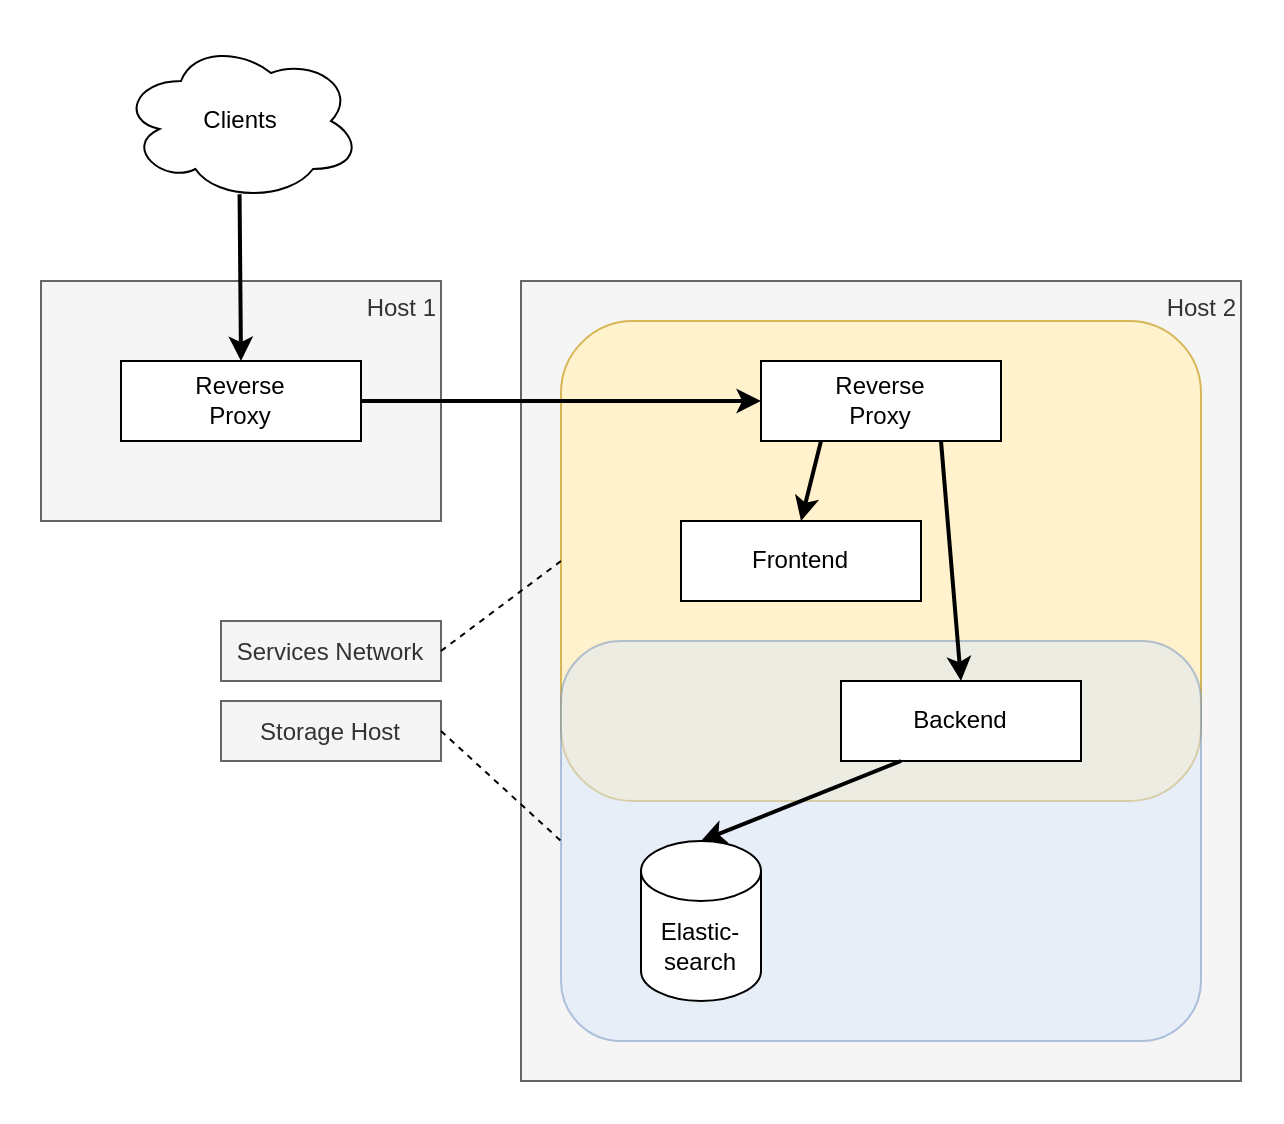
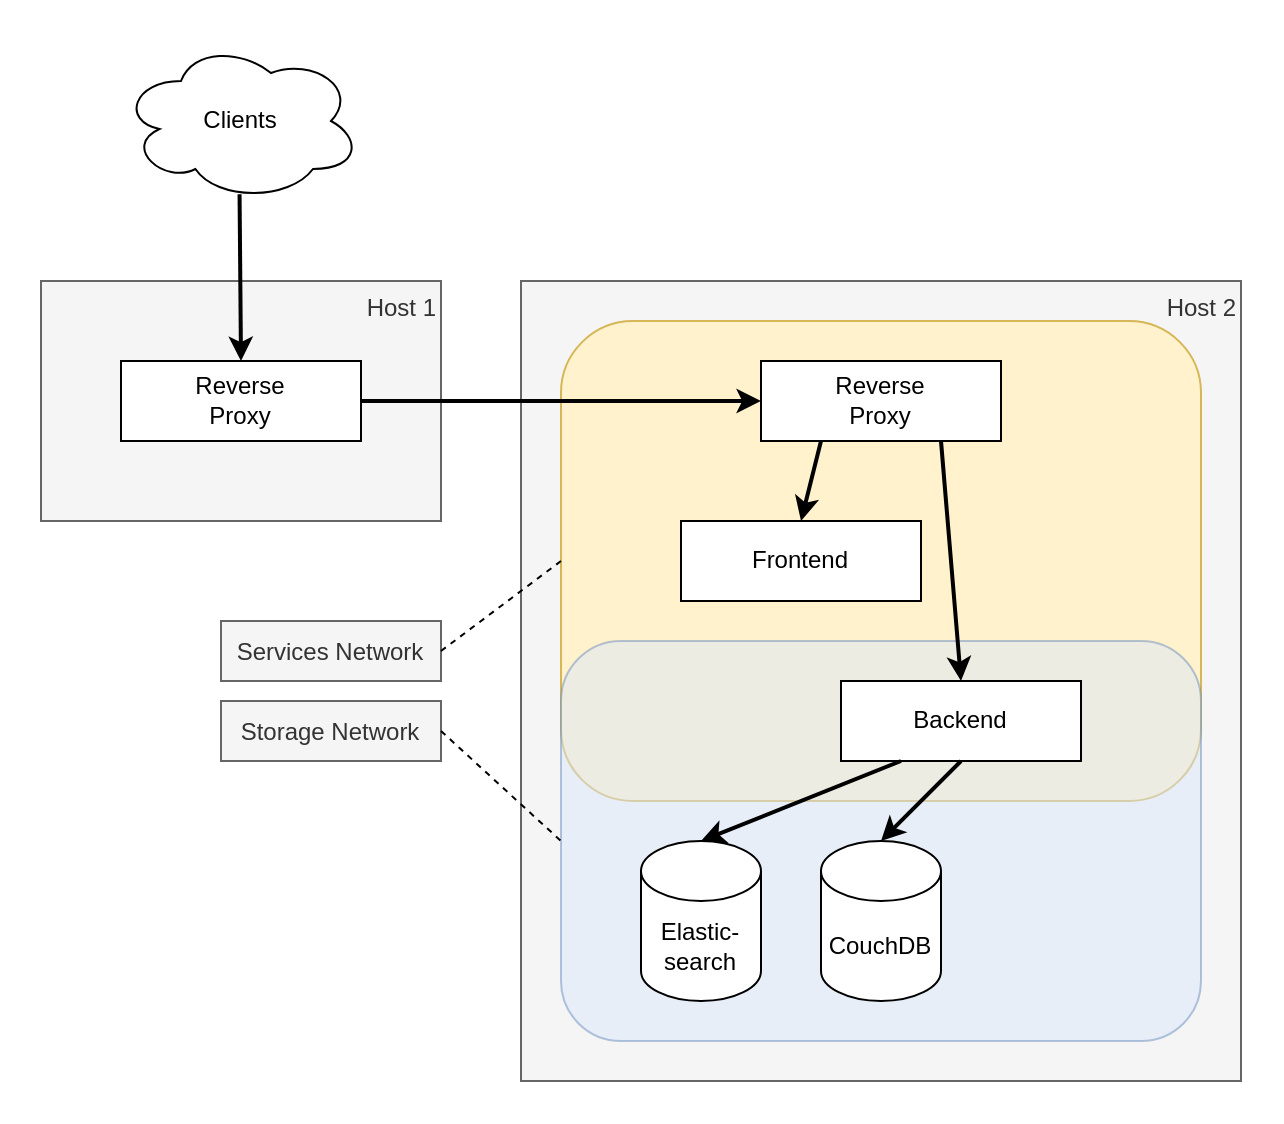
node "Storage Host": label "Storage Host" -> "Storage Network"
edge "Backend" -> "CouchDB": added
node "CouchDB": added
